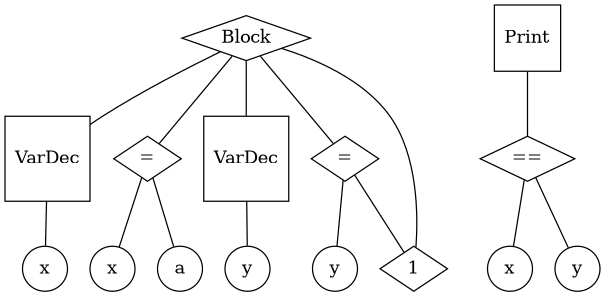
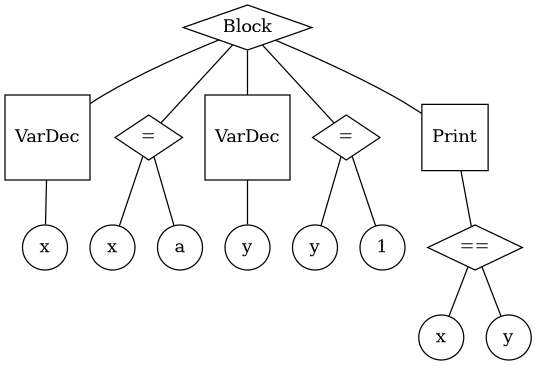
edge "Block" -- "1": now "Block" -- "Print"
node "1": shape diamond -> circle
